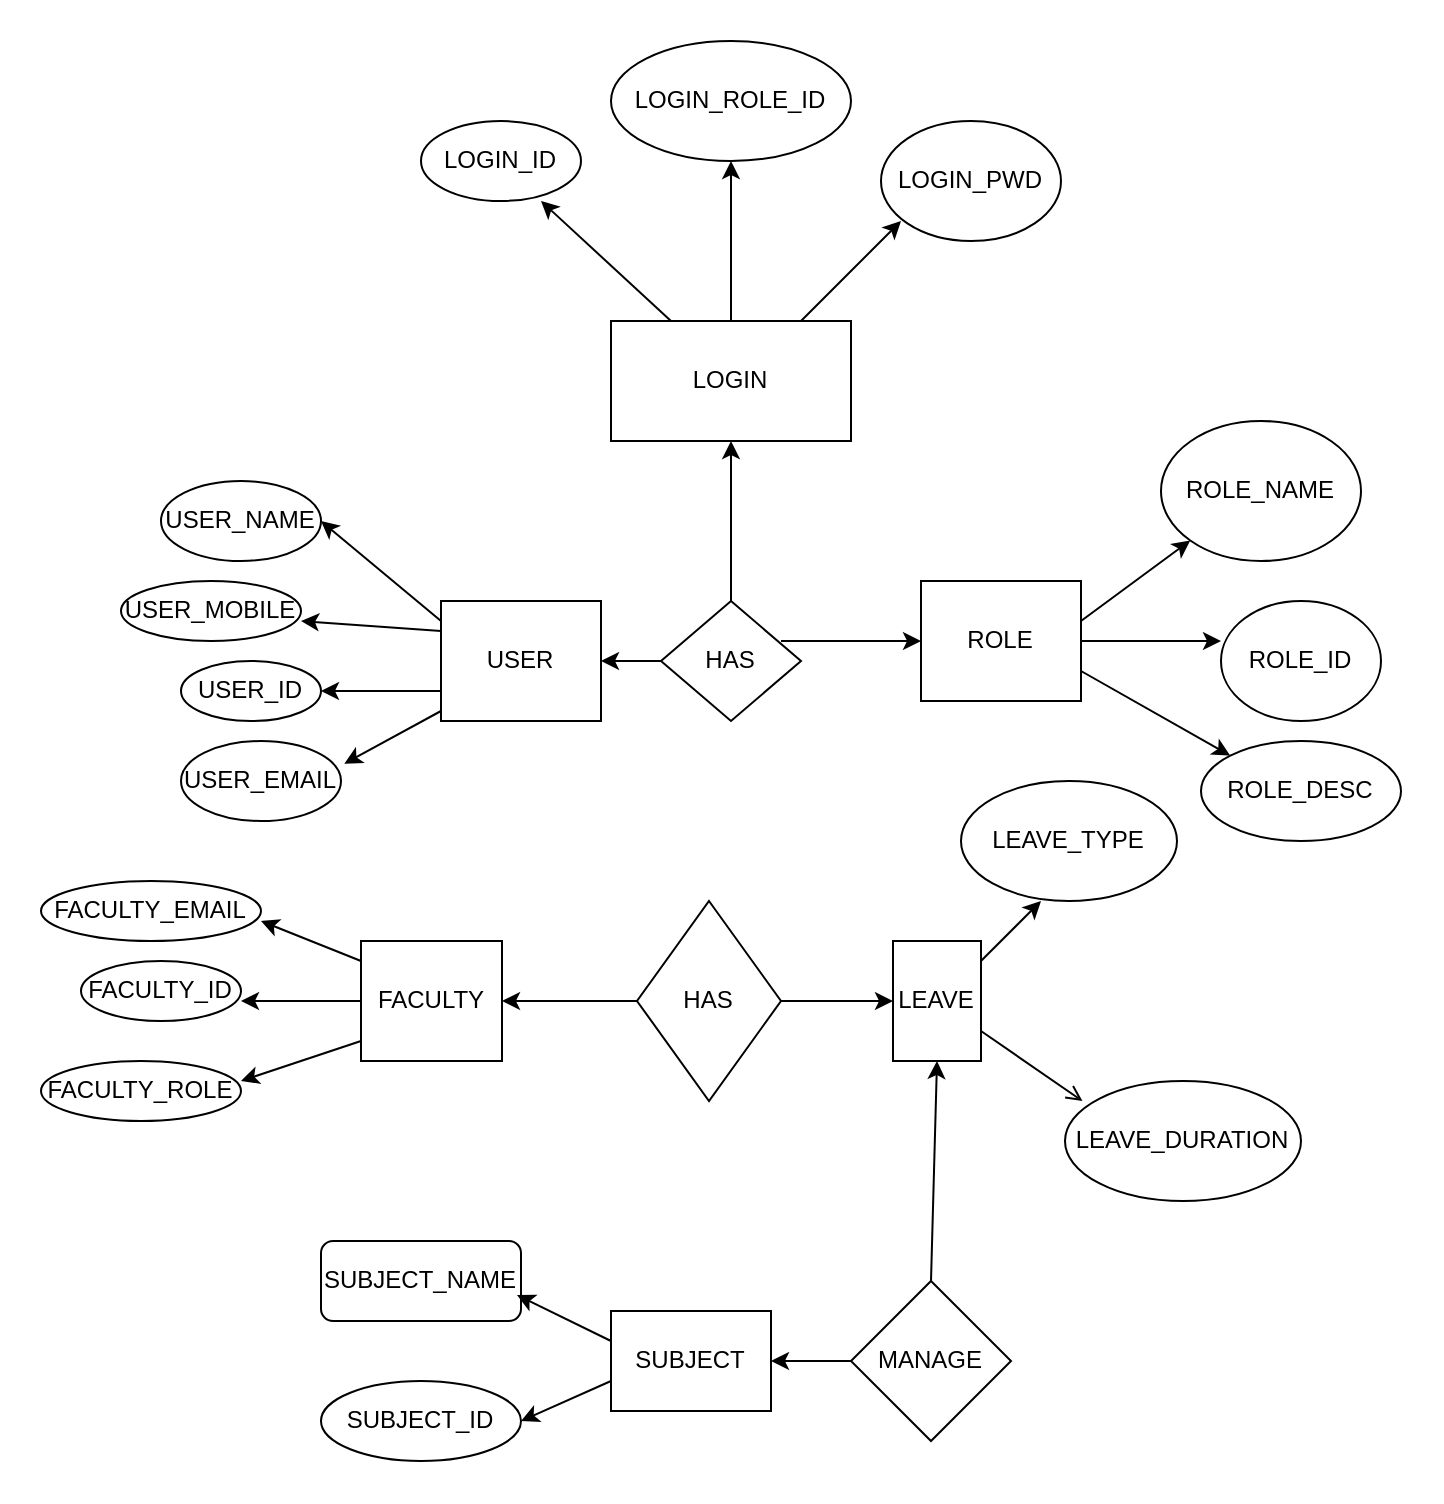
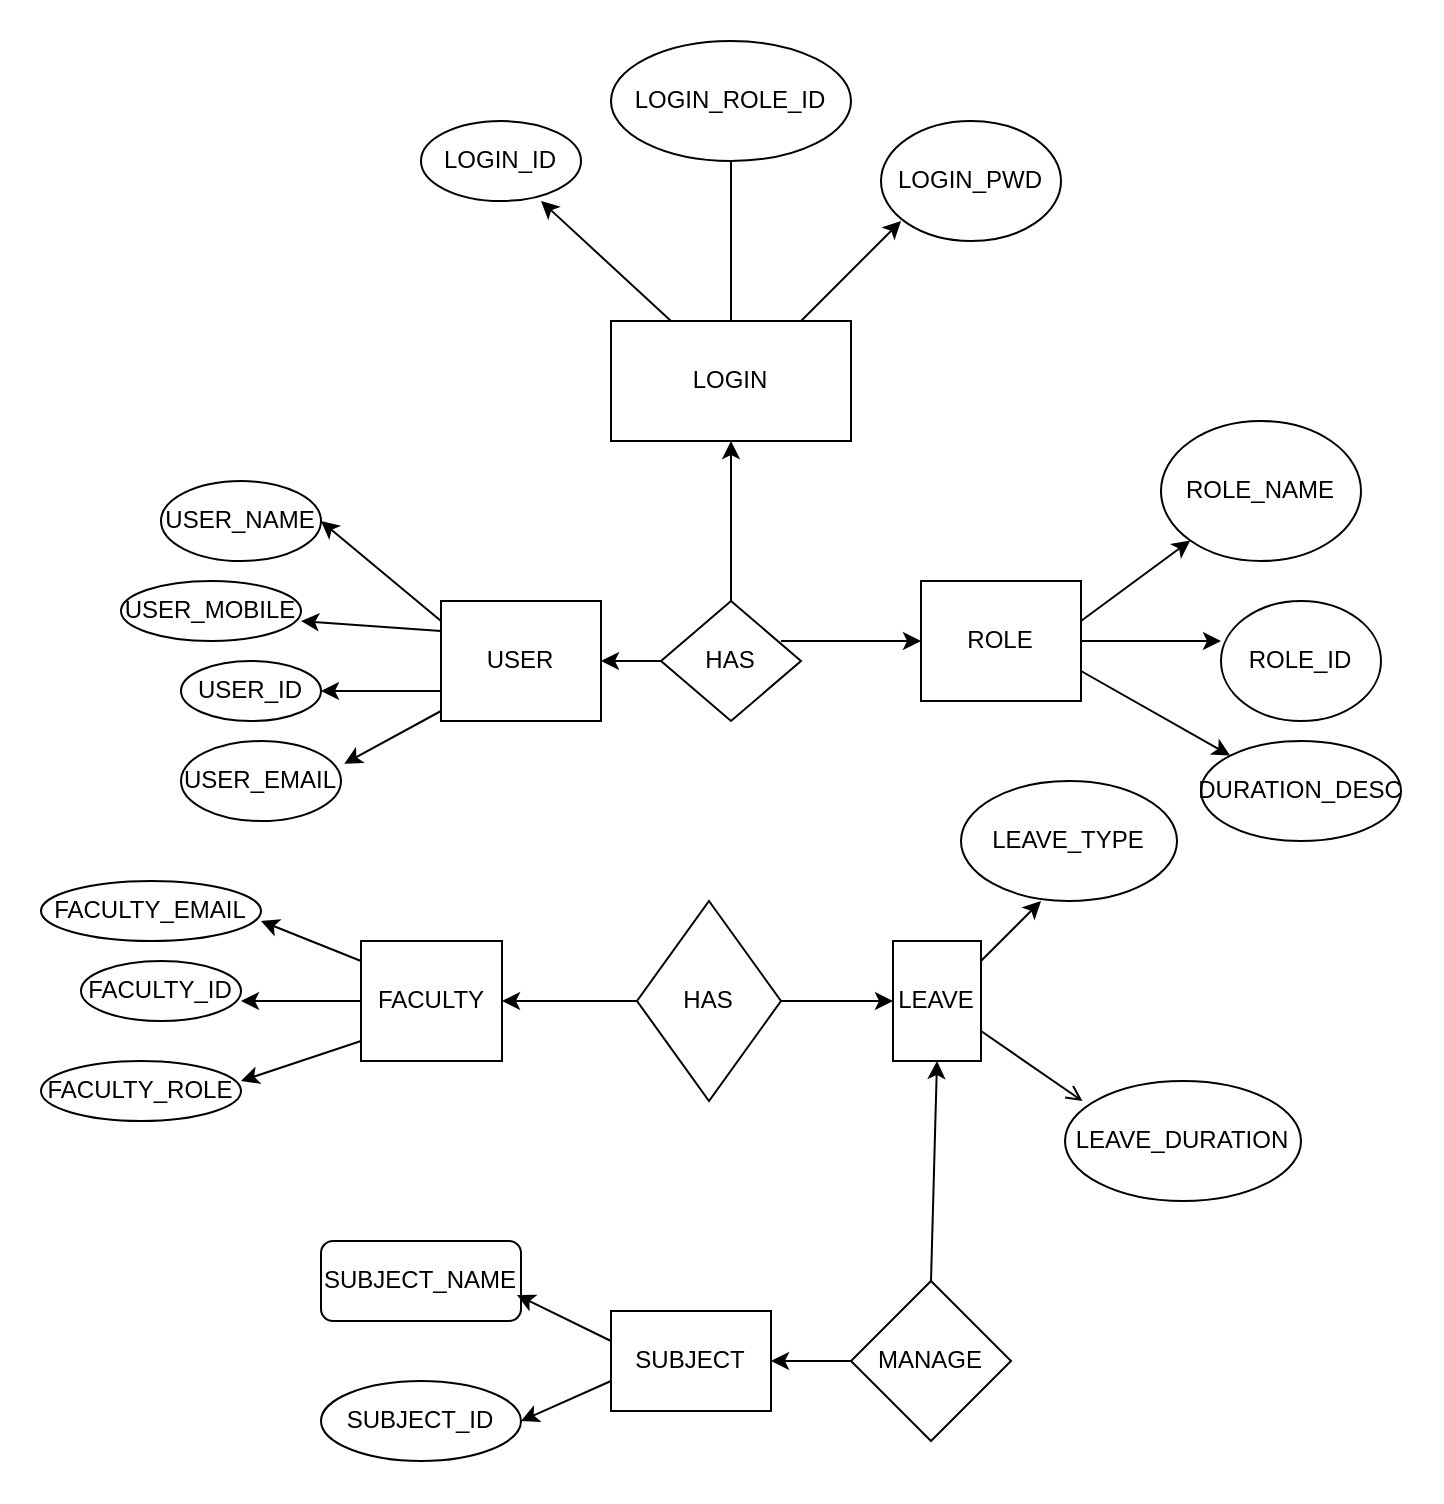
edge "LOGIN" -> "LOGIN_ROLE_ID": arrowhead classic -> none
node "ROLE_DESC": label "ROLE_DESC" -> "DURATION_DESC"
